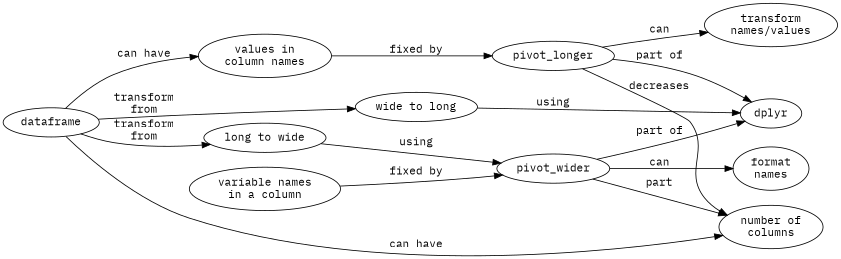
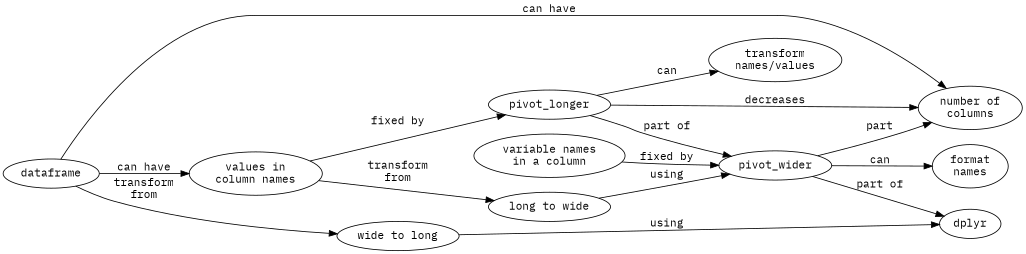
edge "pivot_longer" -> "dplyr": now "pivot_longer" -> "pivot_wider"
edge "dataframe" -> "long to wide": now "values in column names" -> "long to wide"
